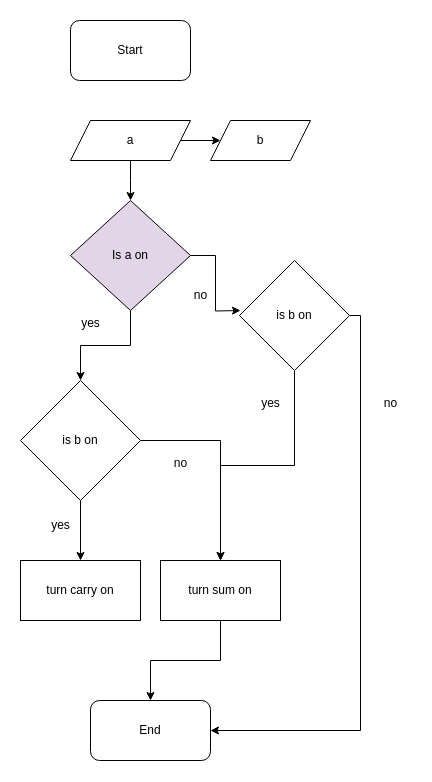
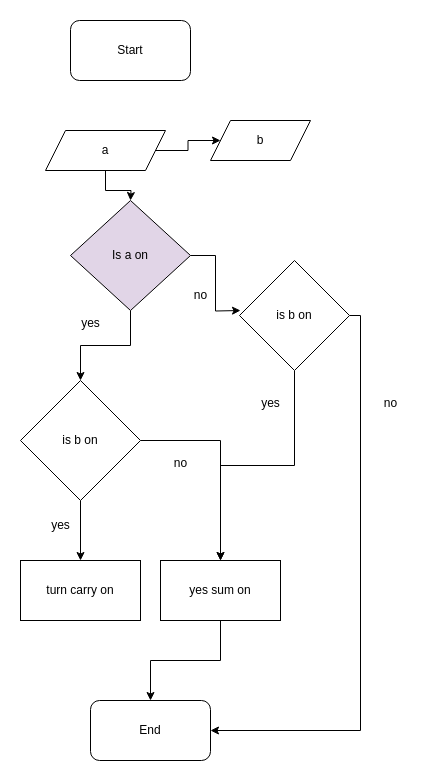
node "a": moved (131, 141) -> (106, 151)
node "turn sum on": label "turn sum on" -> "yes sum on"
